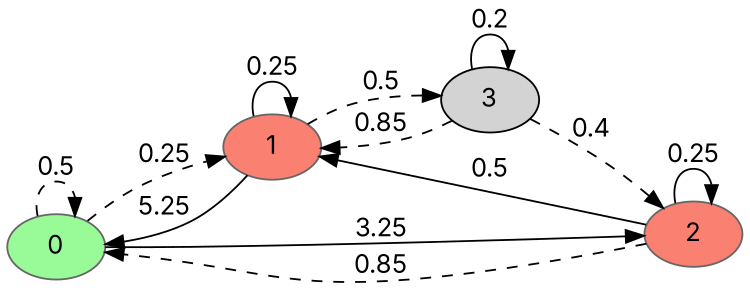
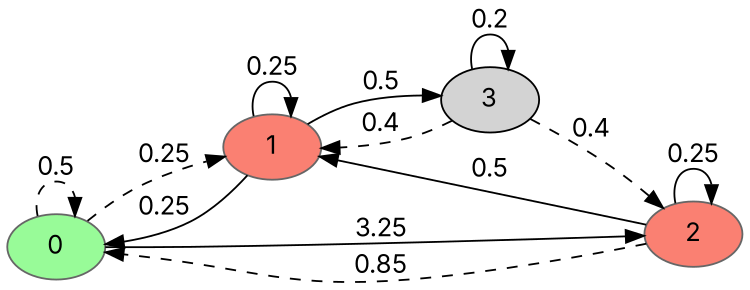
edge "1" -> "3": style dashed -> solid
edge "3" -> "1": label "0.85" -> "0.4"
edge "1" -> "0": label "5.25" -> "0.25"
